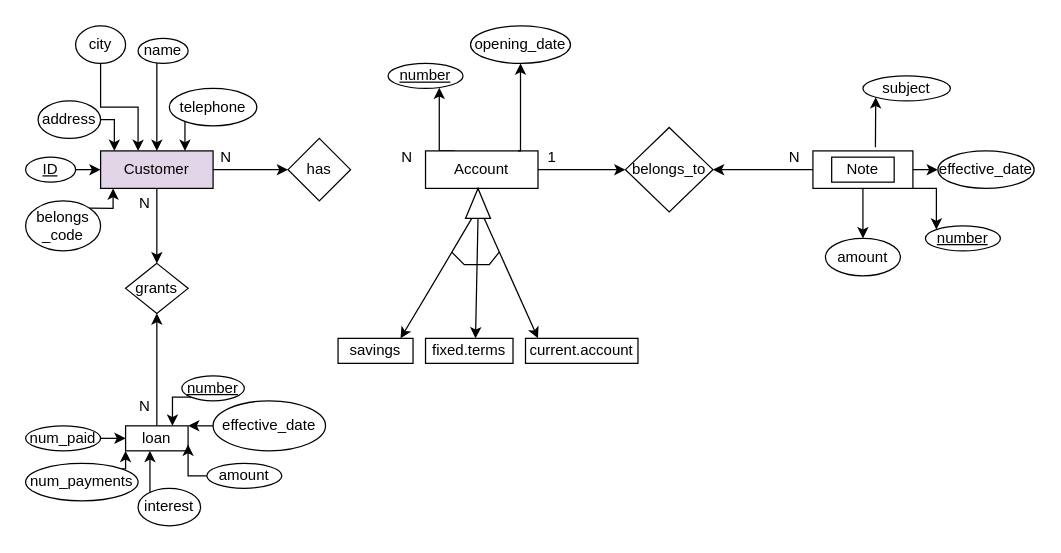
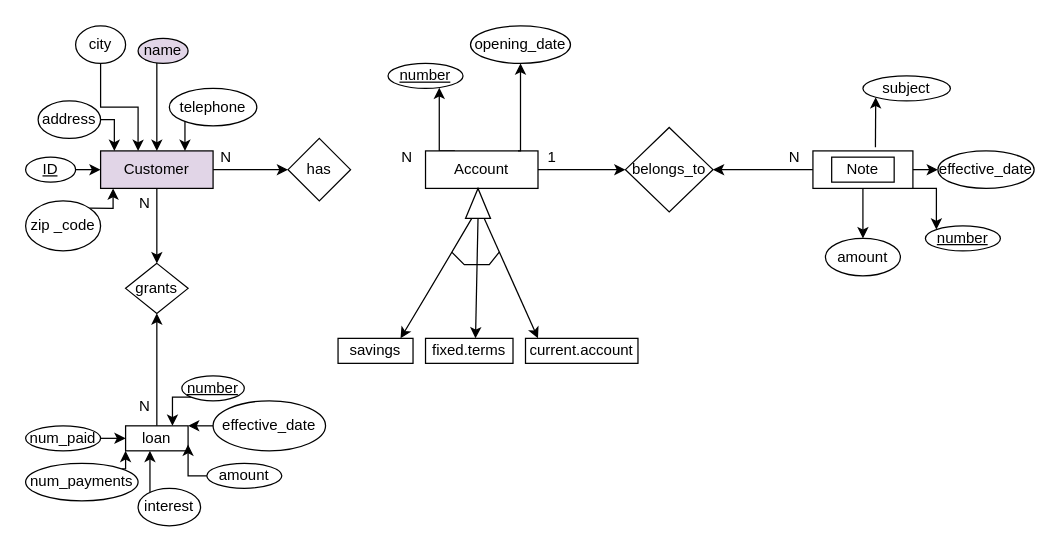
node "name": fillcolor #ffffff -> #e1d5e7
node "belongs _code": label "belongs _code" -> "zip _code"
